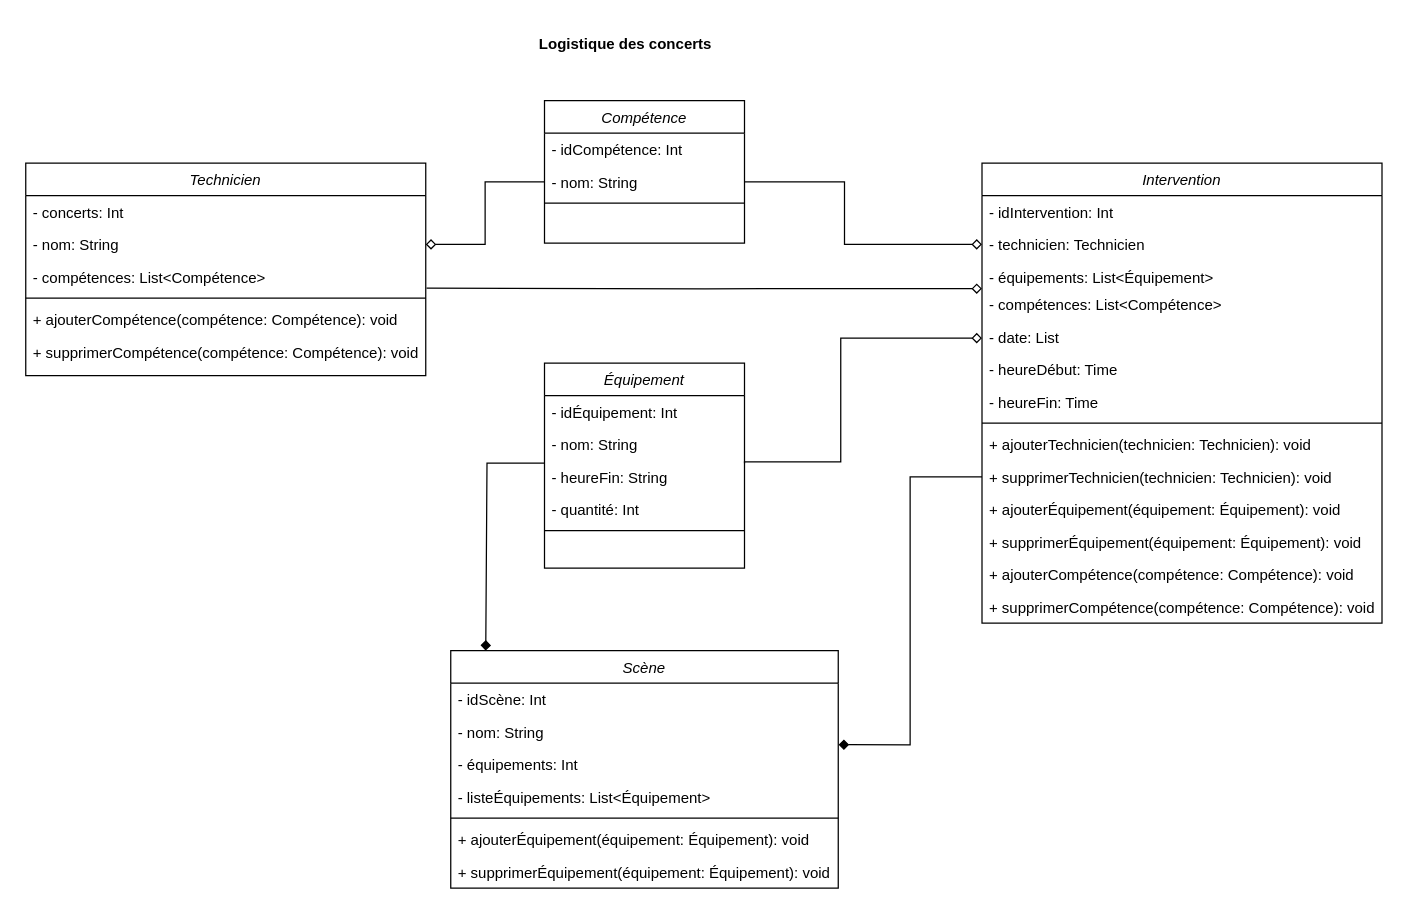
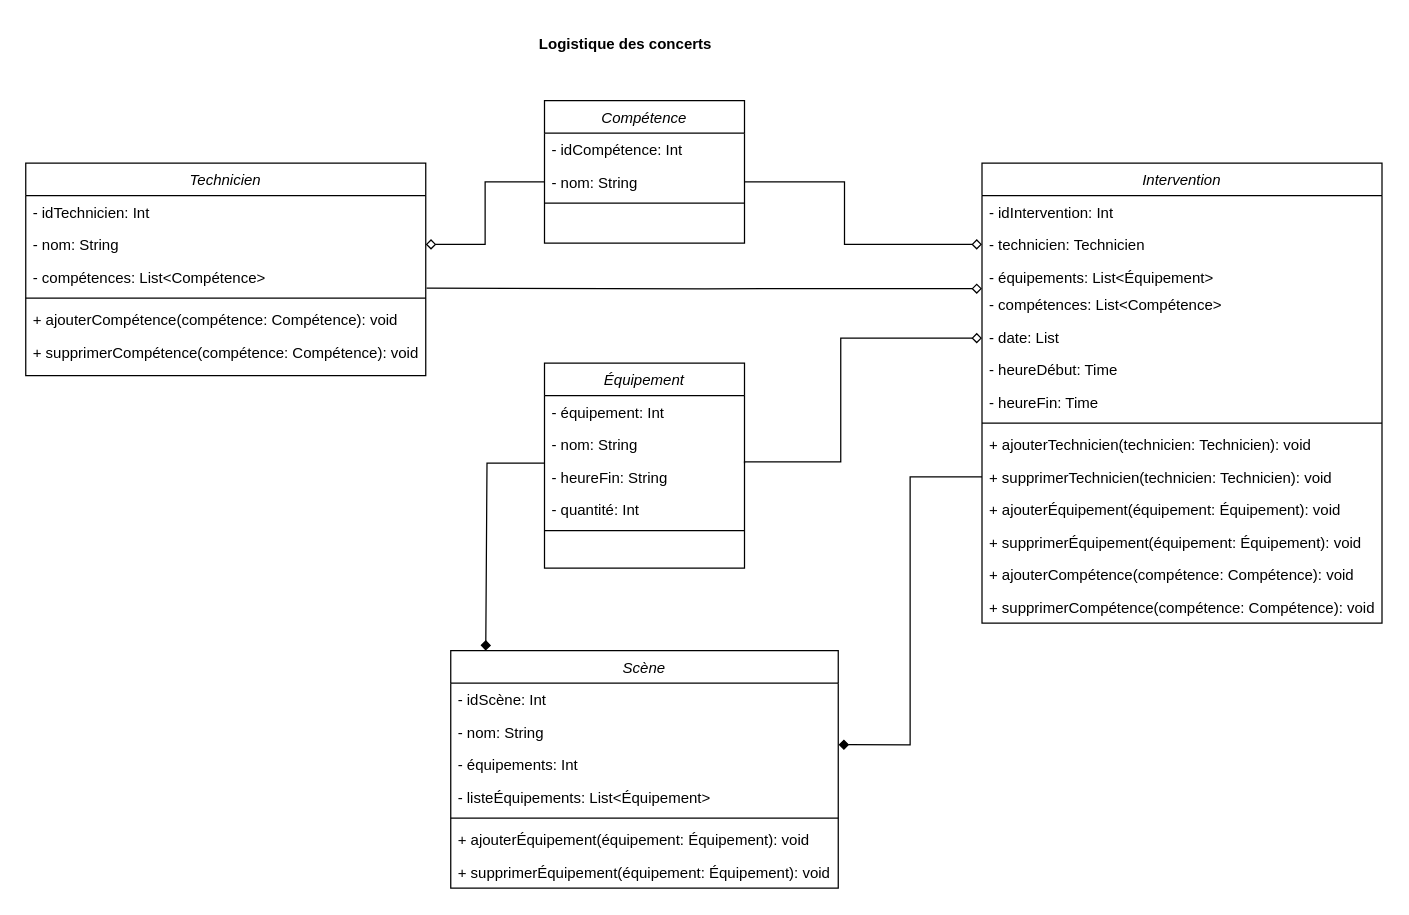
node "- concerts: Int": label "- concerts: Int" -> "- idTechnicien: Int"
node "- idÉquipement: Int": label "- idÉquipement: Int" -> "- équipement: Int"
